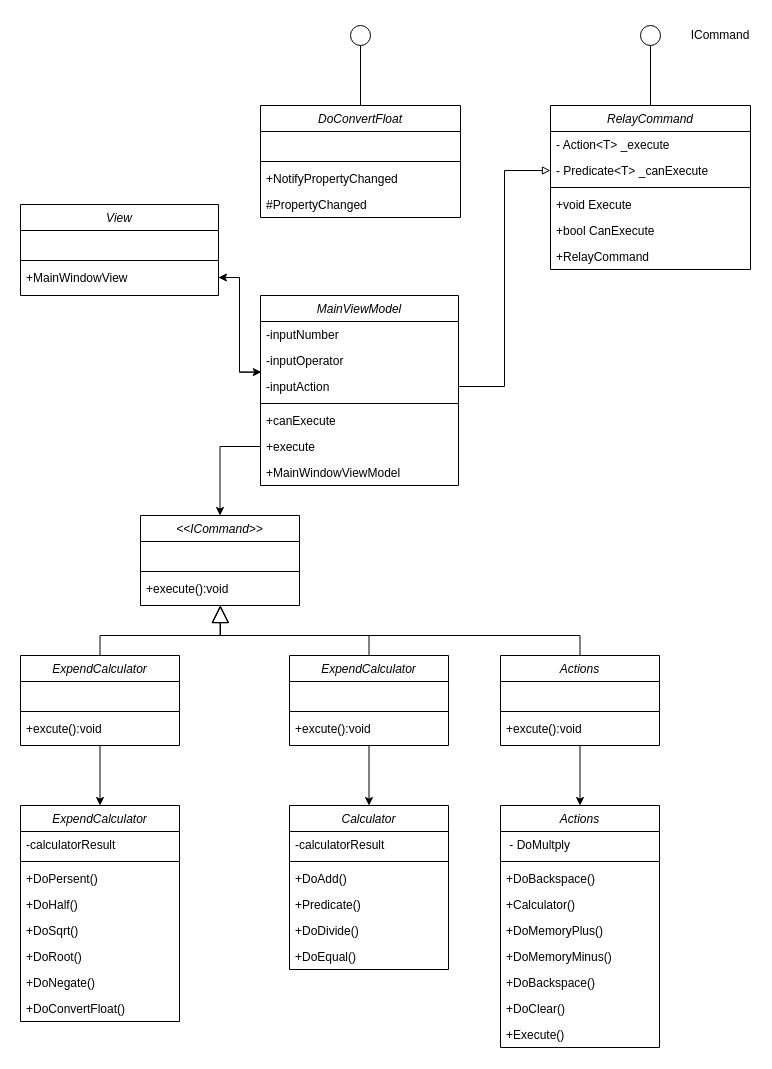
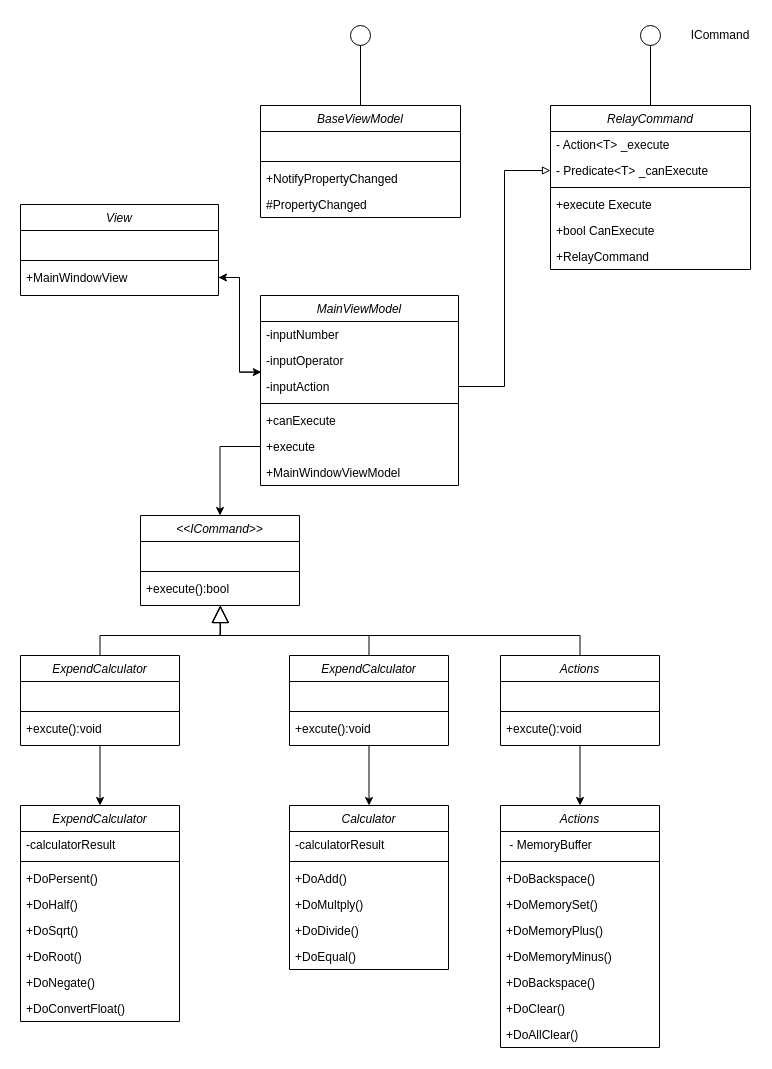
node "DoConvertFloat": label "DoConvertFloat" -> "BaseViewModel"
node "+void Execute": label "+void Execute" -> "+execute Execute"
node "+execute():void": label "+execute():void" -> "+execute():bool"
node "- DoMultply": label "- DoMultply" -> "- MemoryBuffer"
node "+Predicate()": label "+Predicate()" -> "+DoMultply()"
node "+Calculator()": label "+Calculator()" -> "+DoMemorySet()"
node "+Execute()": label "+Execute()" -> "+DoAllClear()"
